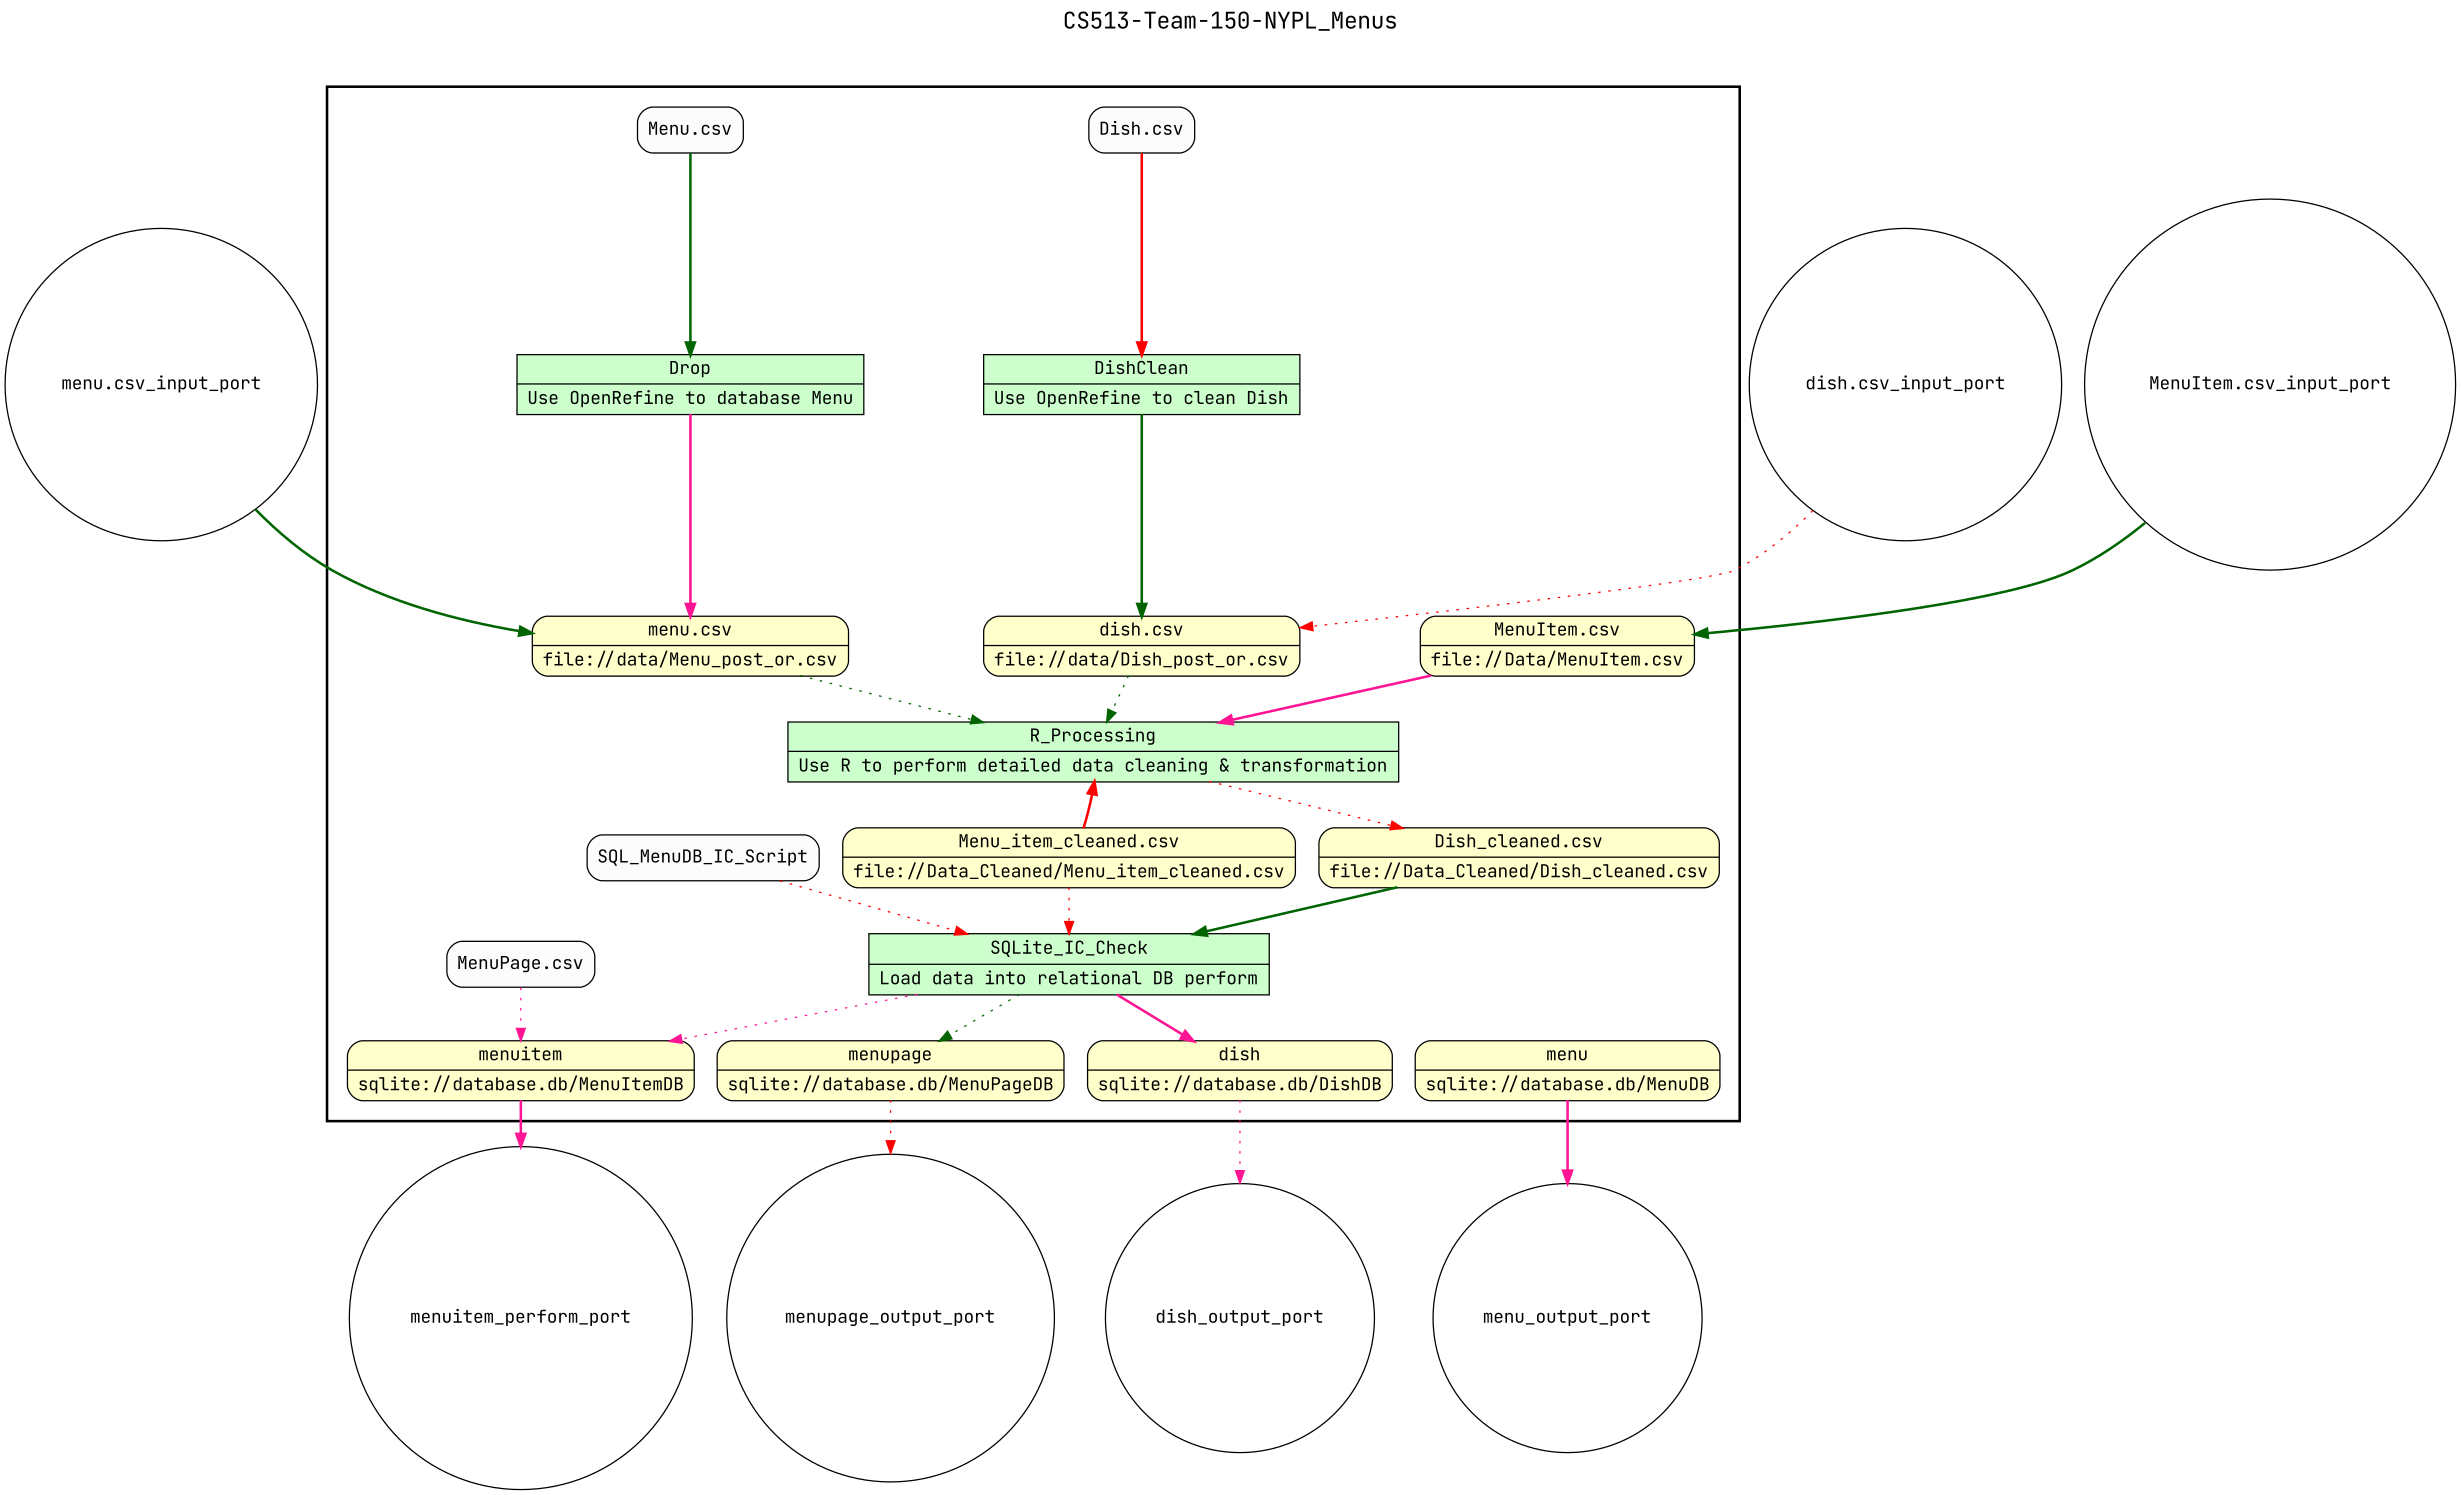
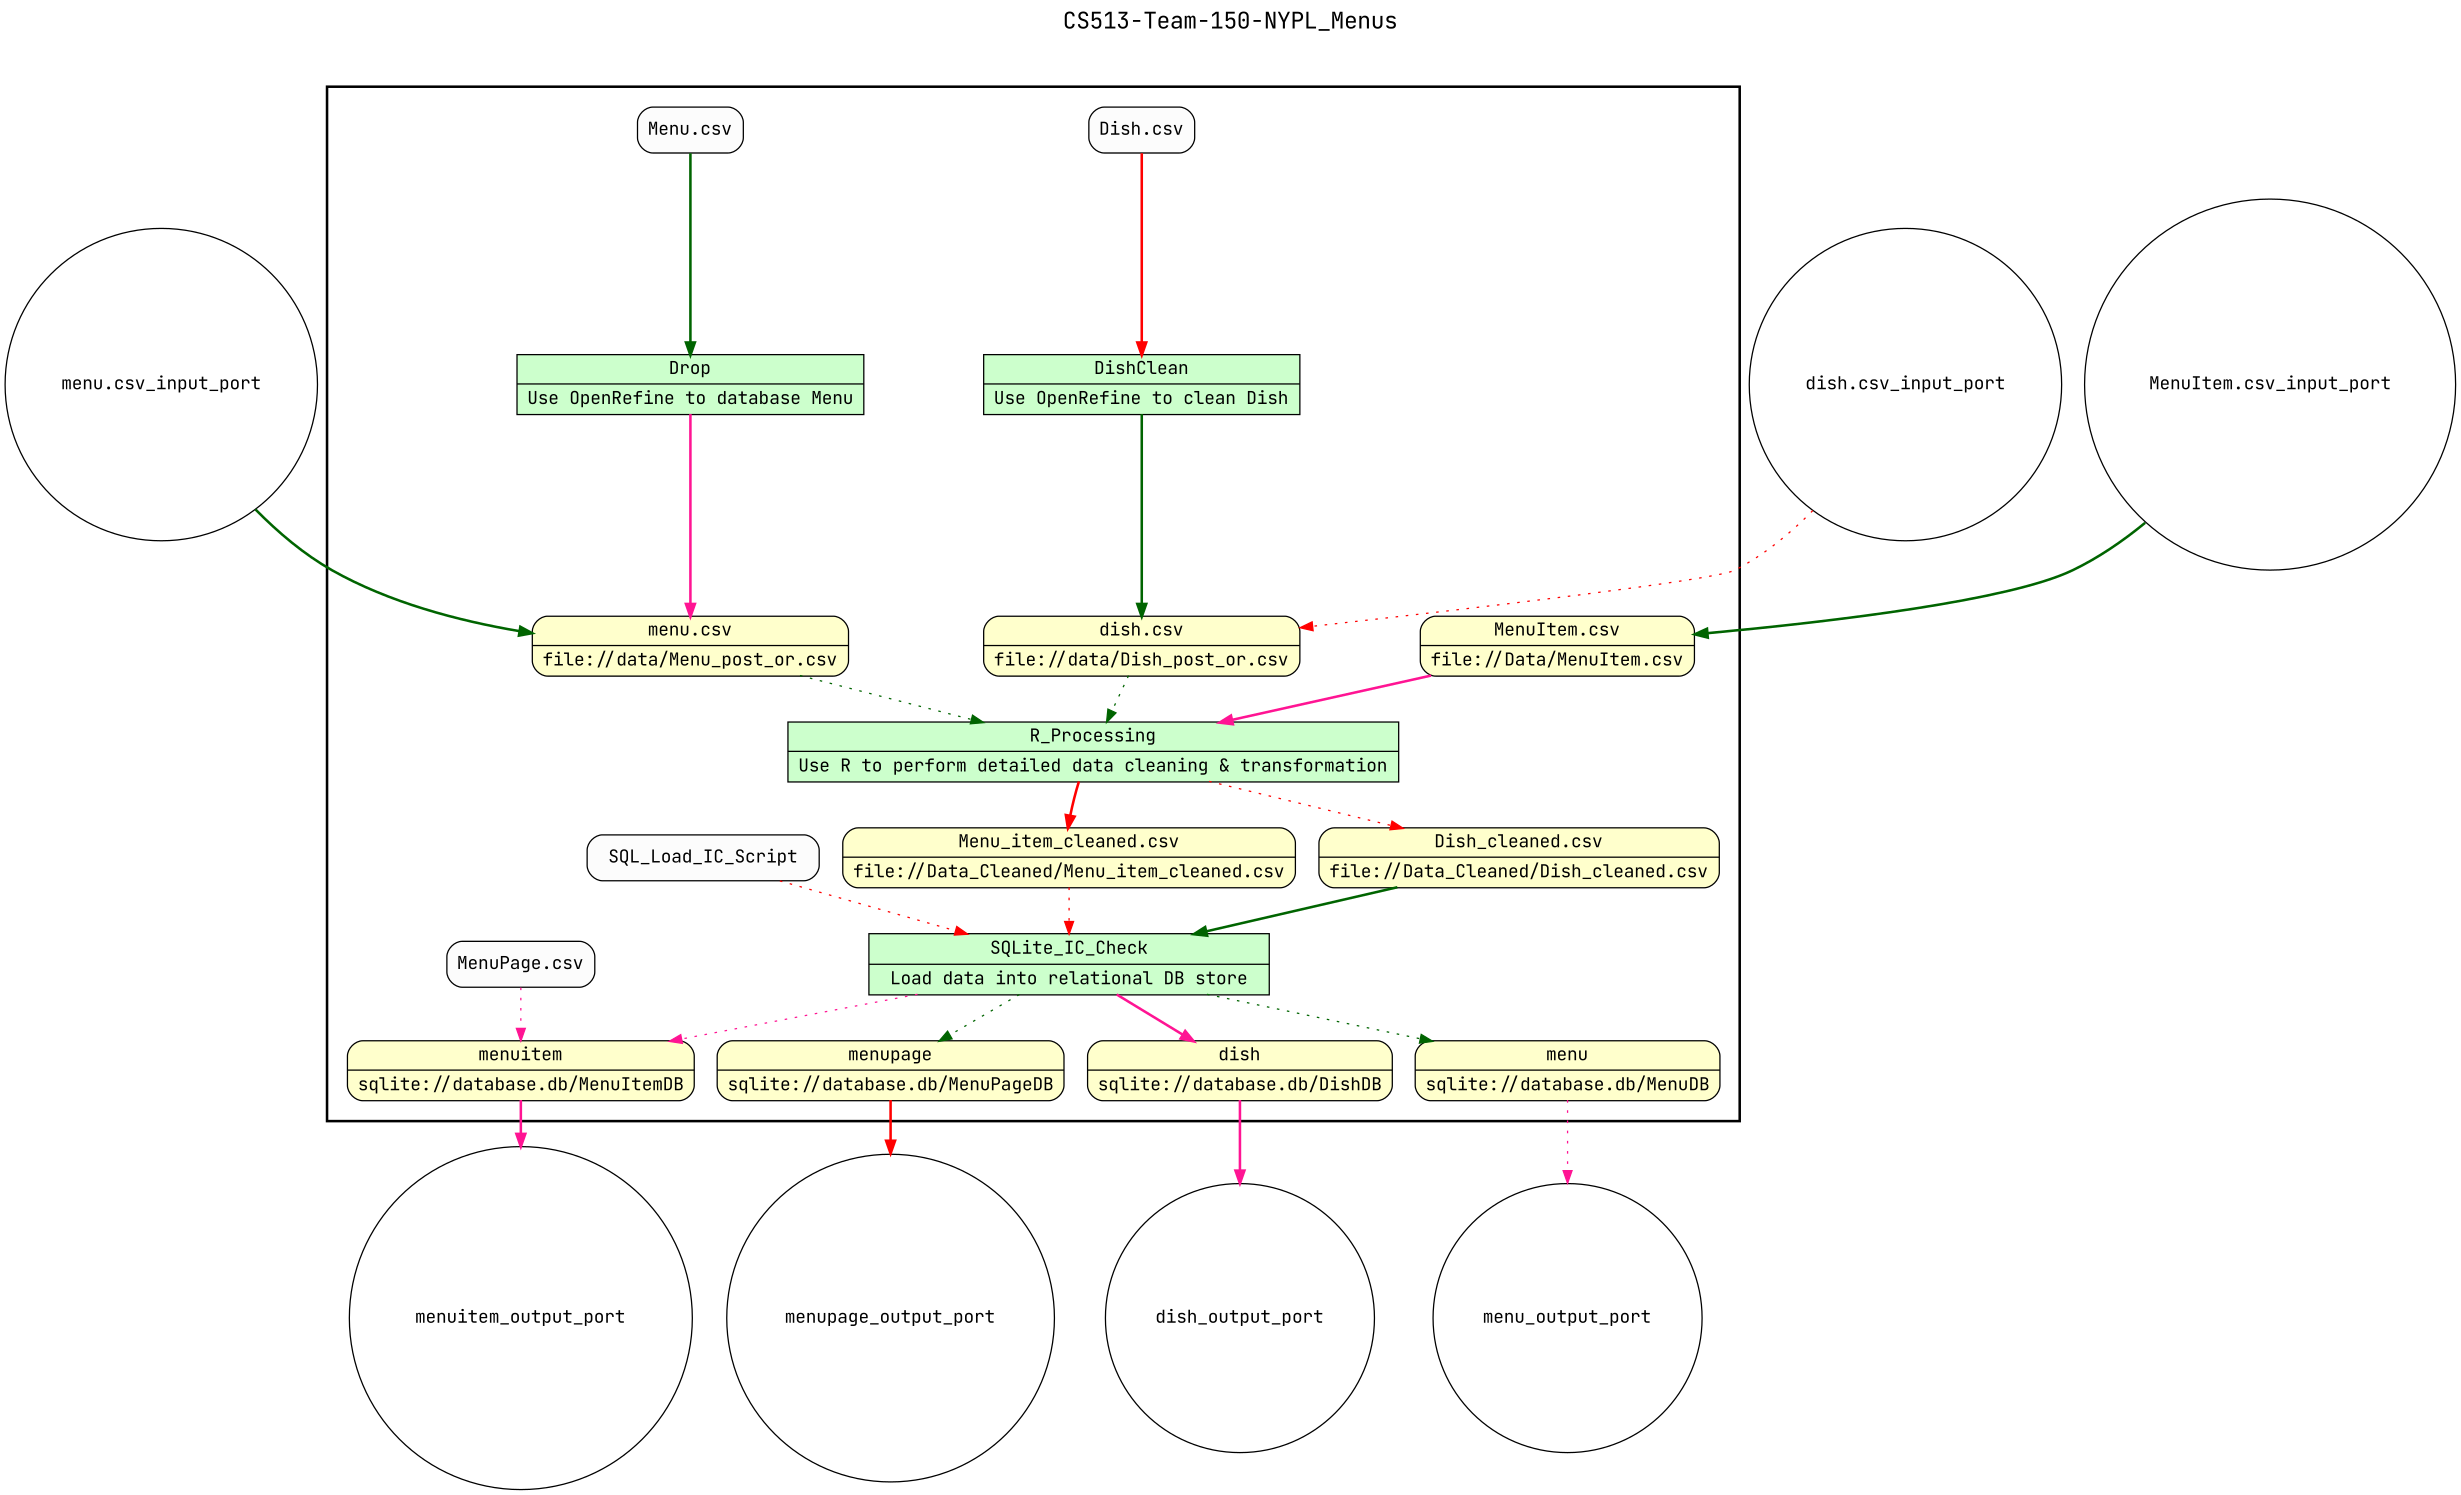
edge "Menu_item_cleaned.csv" -> "R_Processing": reversed
node "SQL_MenuDB_IC_Script": label "SQL_MenuDB_IC_Script" -> "SQL_Load_IC_Script"
node "SQLite_IC_Check": text "Load data into relational DB perform" -> "Load data into relational DB store"
edge "SQLite_IC_Check" -> "menu": added
edge "menupage" -> "menupage_output_port": style dotted -> bold
edge "dish" -> "dish_output_port": style dotted -> bold
edge "menu" -> "menu_output_port": style bold -> dotted
node "menuitem_perform_port": label "menuitem_perform_port" -> "menuitem_output_port"
